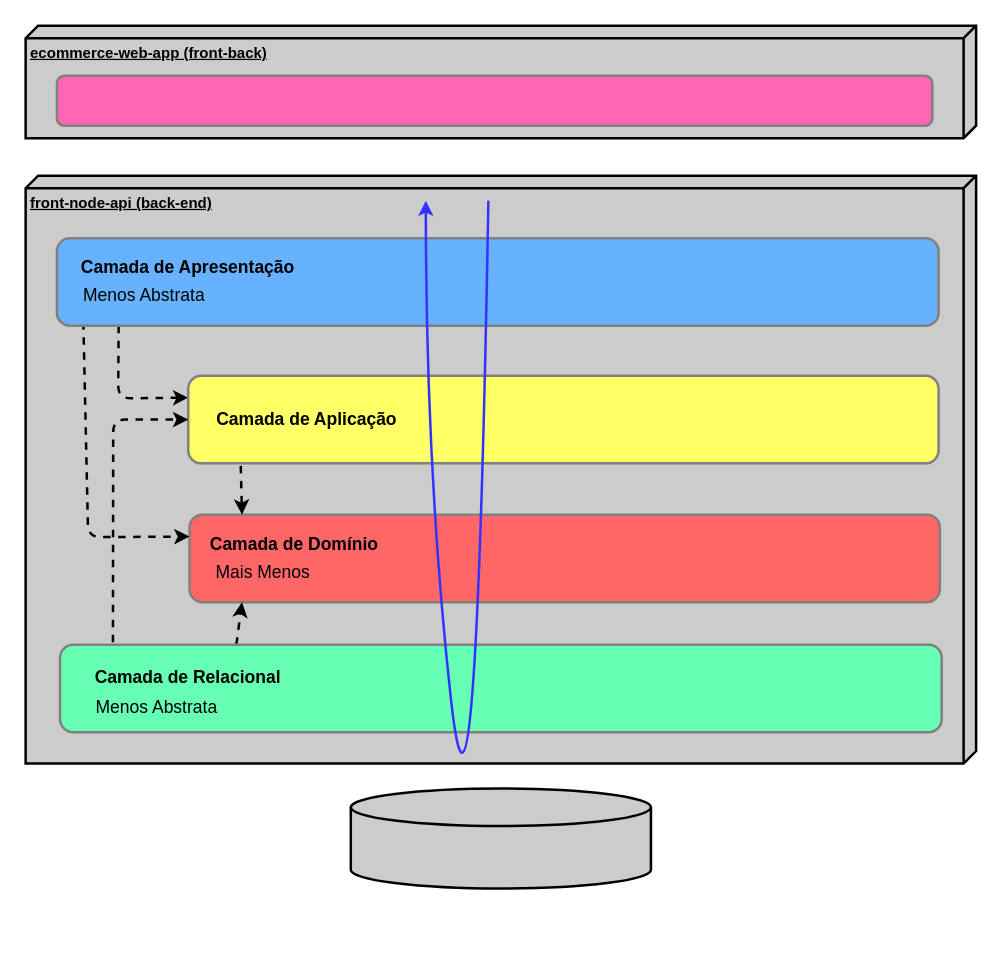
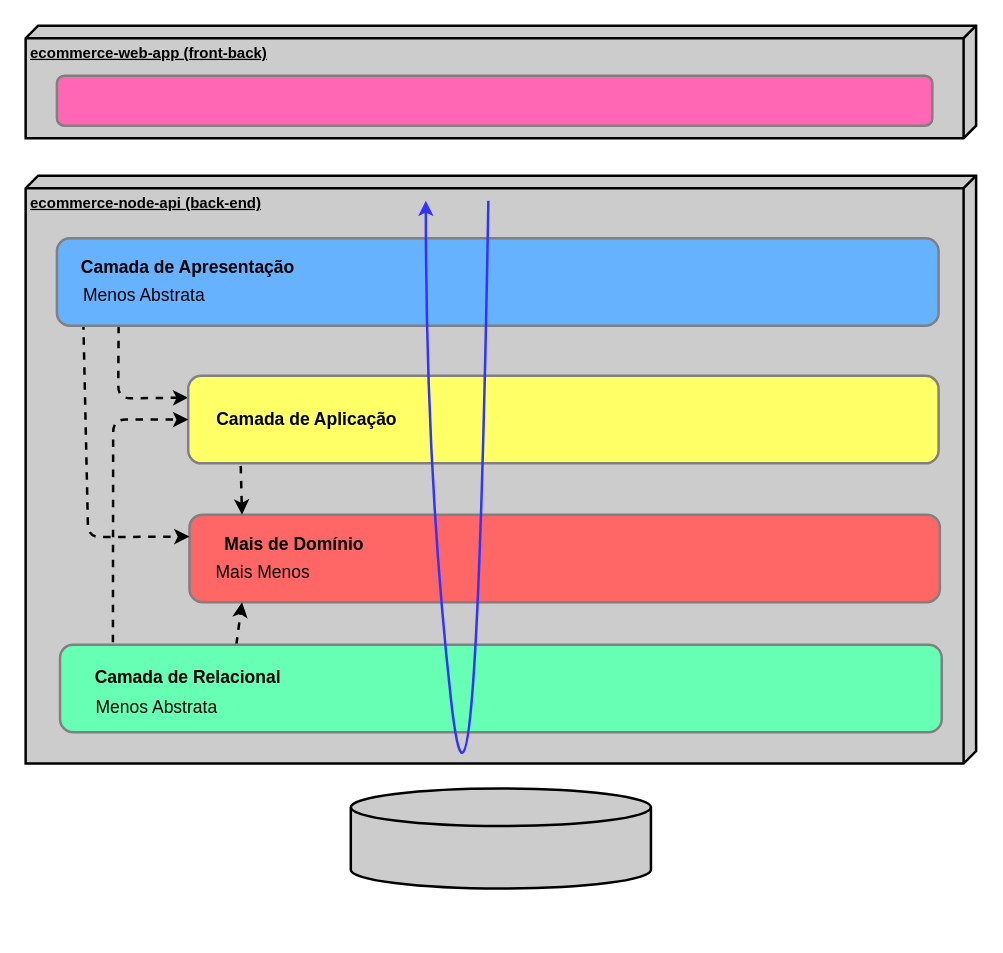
node "front-node-api (back-end)": label "front-node-api (back-end)" -> "ecommerce-node-api (back-end)"
node "Camada de Domínio": label "Camada de Domínio" -> "Mais de Domínio"
